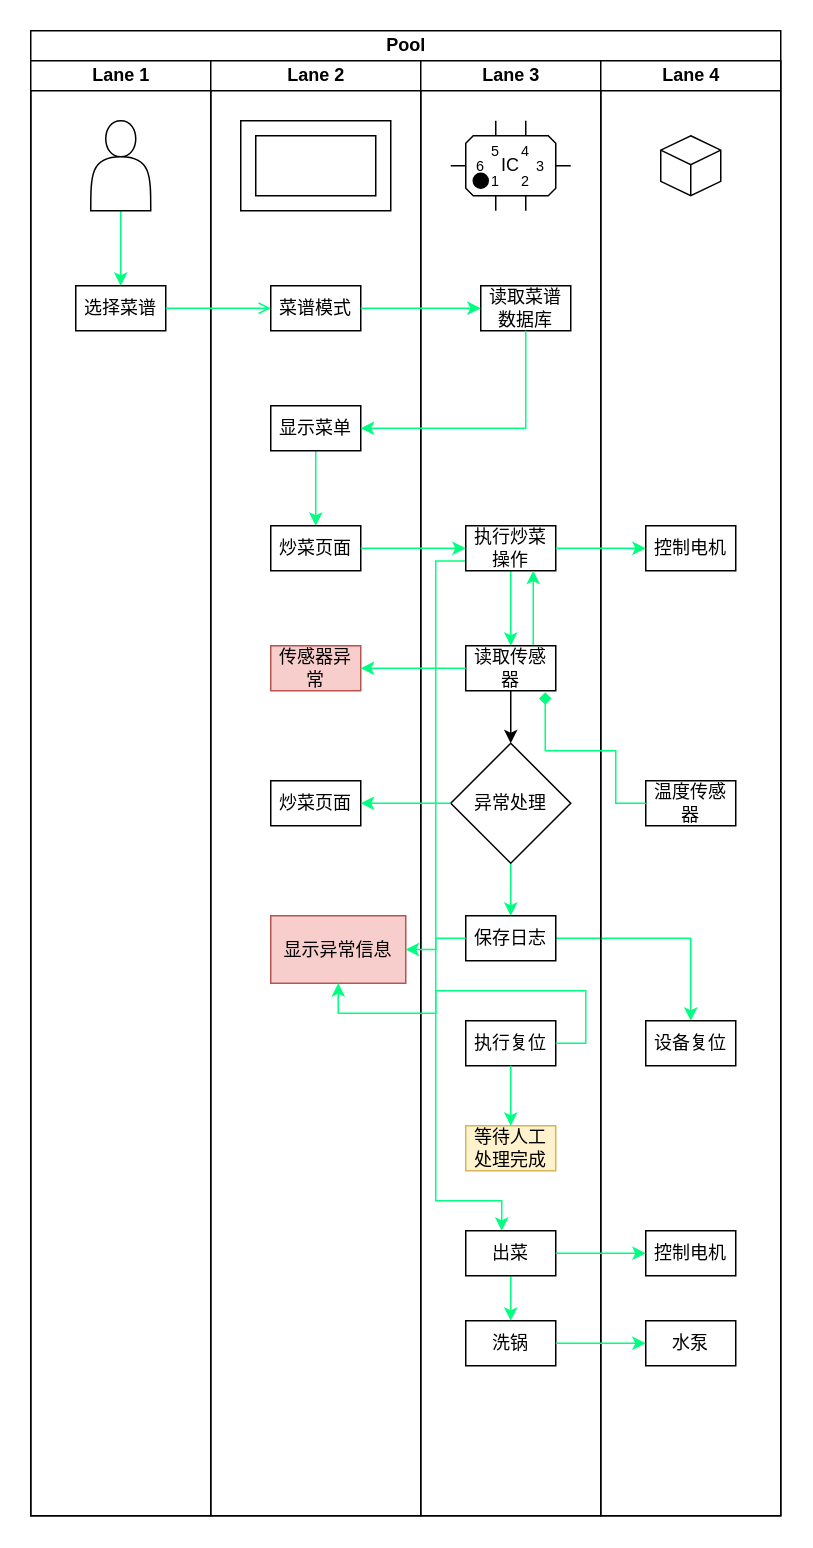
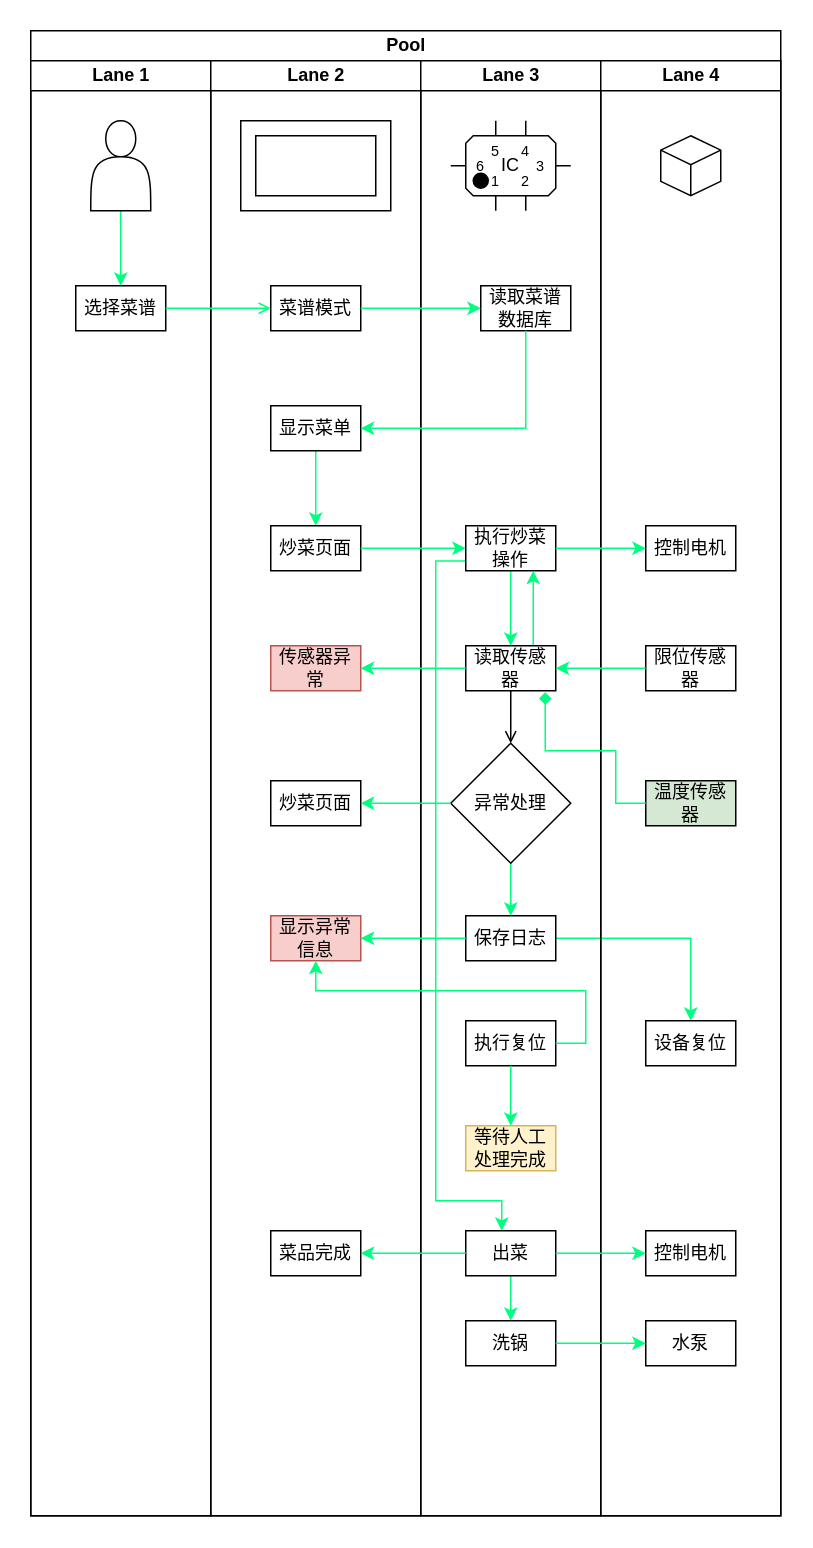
edge "限位传感器" -> "读取传感器": added
node "限位传感器": added
edge "读取传感器" -> "异常处理": arrowhead classic -> open
node "温度传感器": fillcolor #ffffff -> #d5e8d4
node "显示异常信息": size 135x68 -> 90x45
node "菜品完成": added
edge "出菜" -> "菜品完成": added
